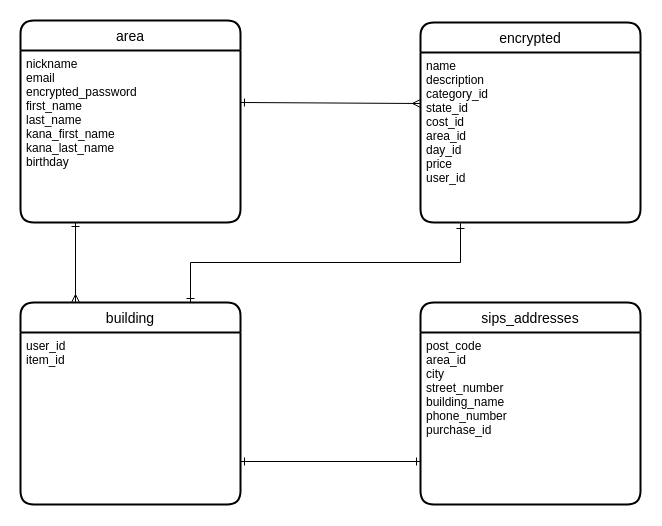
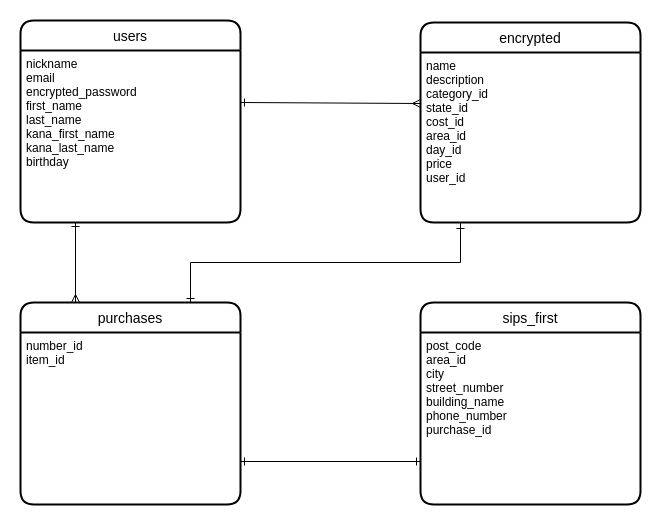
node "area": label "area" -> "users"
node "building": label "building" -> "purchases"
node "sips_addresses": label "sips_addresses" -> "sips_first"
node "user_id item_id": label "user_id item_id" -> "number_id item_id"
